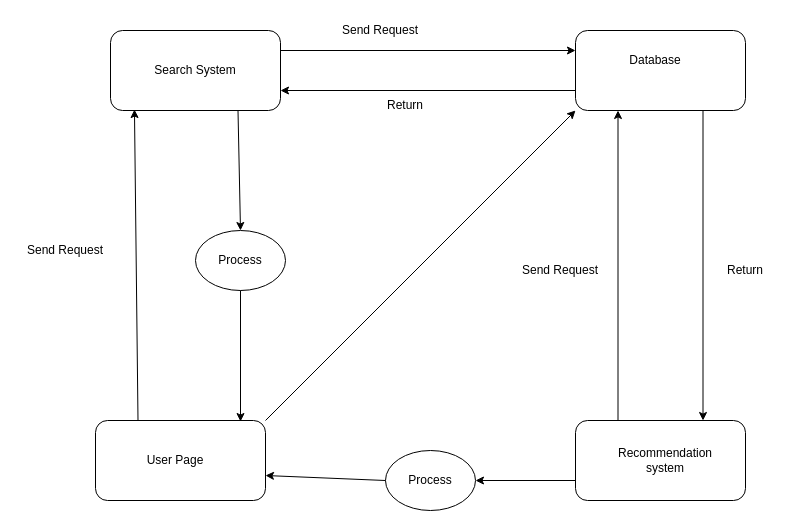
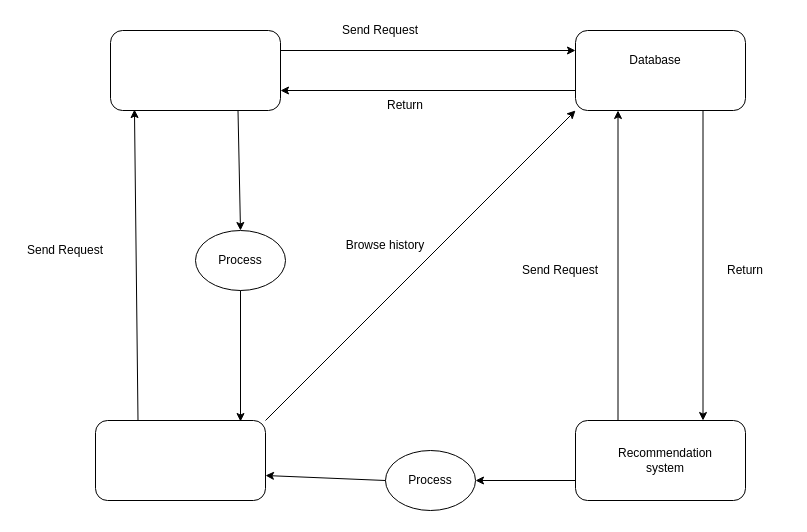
node "Search System": removed
node "Browse history": added
node "User Page": removed
